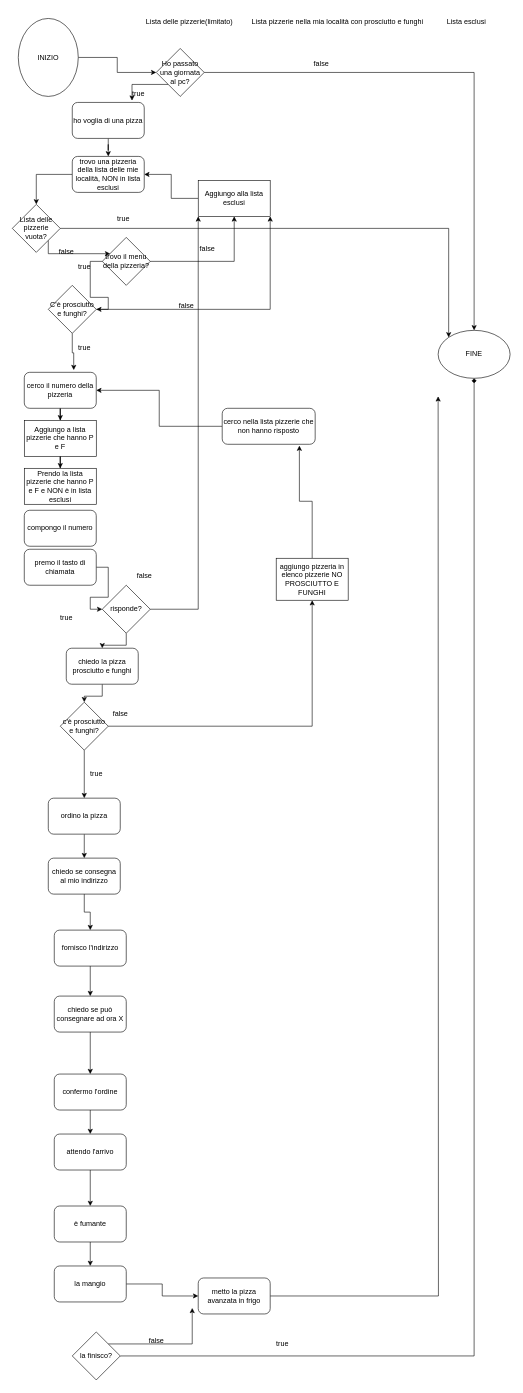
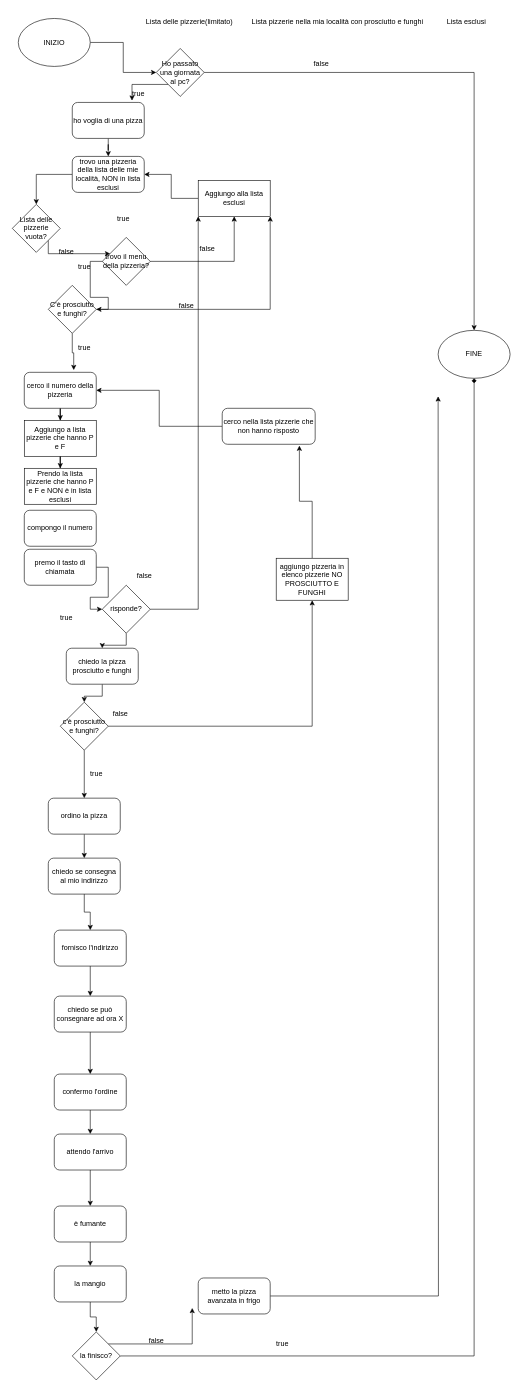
node "INIZIO": size 60x78 -> 72x48
edge "Lista delle pizzerie vuota?" -> "FINE": removed
edge "la mangio" -> "metto la pizza avanzata in frigo": now "la mangio" -> "la finisco?"
